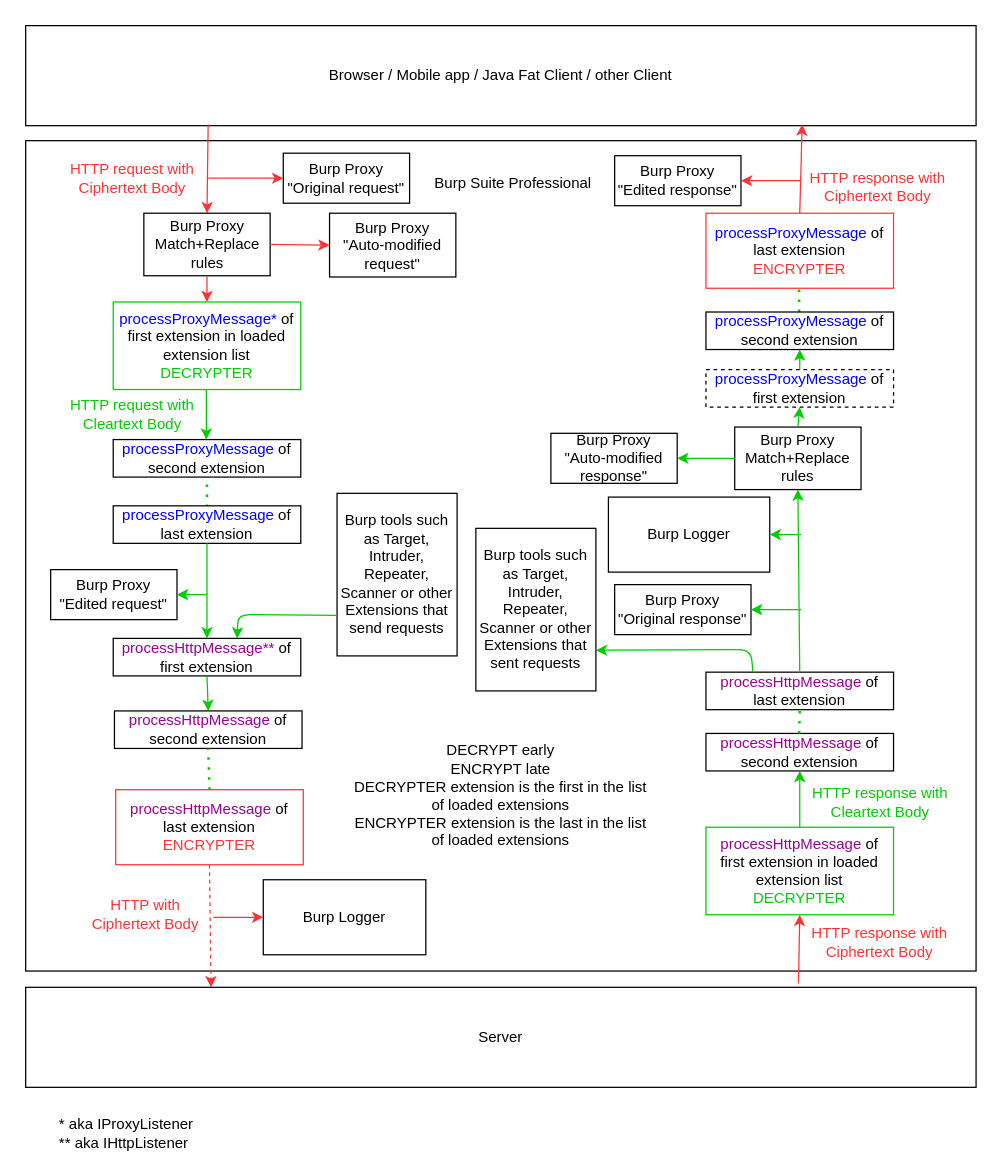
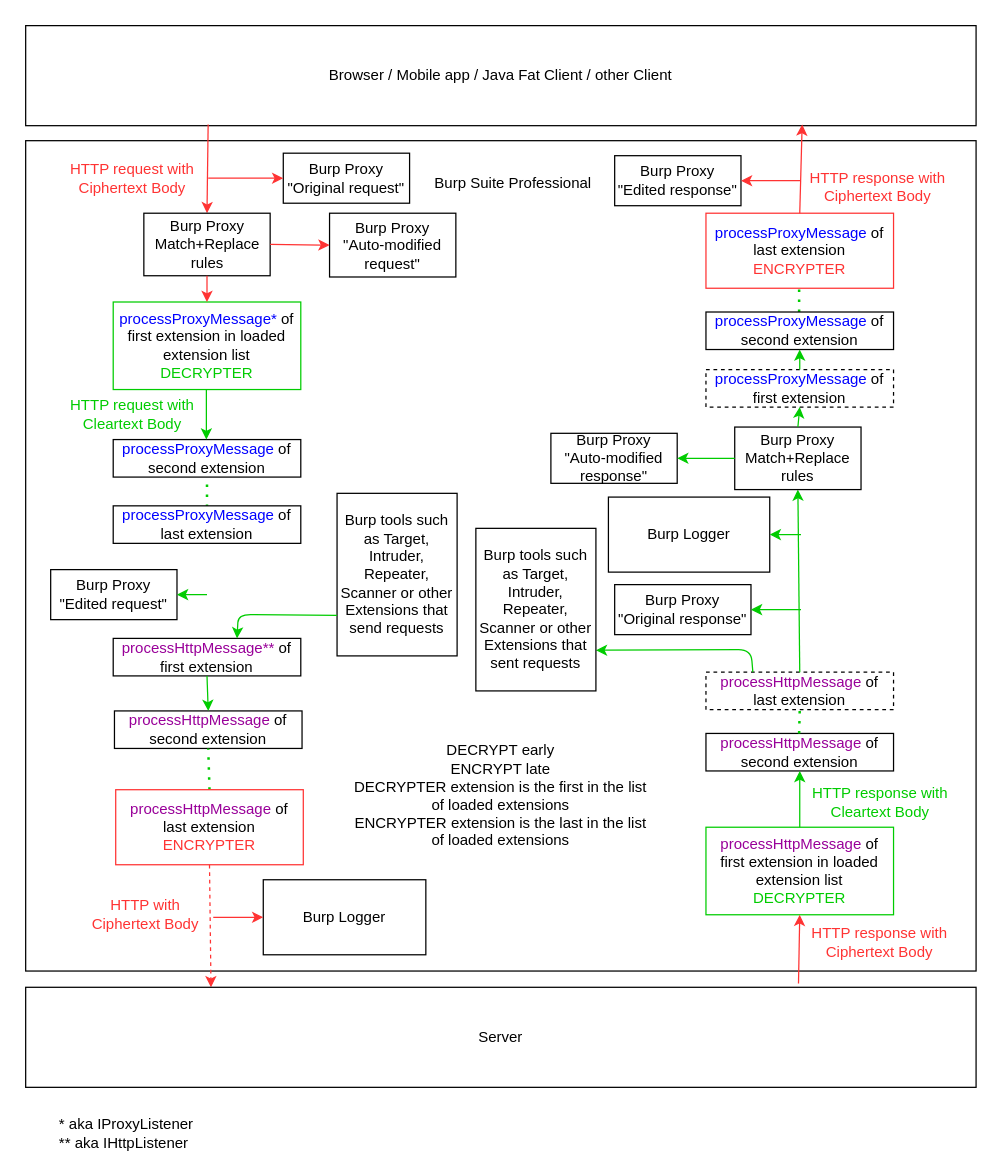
edge "processProxyMessage of last extension" -> "processHttpMessage** of first extension": removed
node "processHttpMessage of last extension": style solid -> dashed
